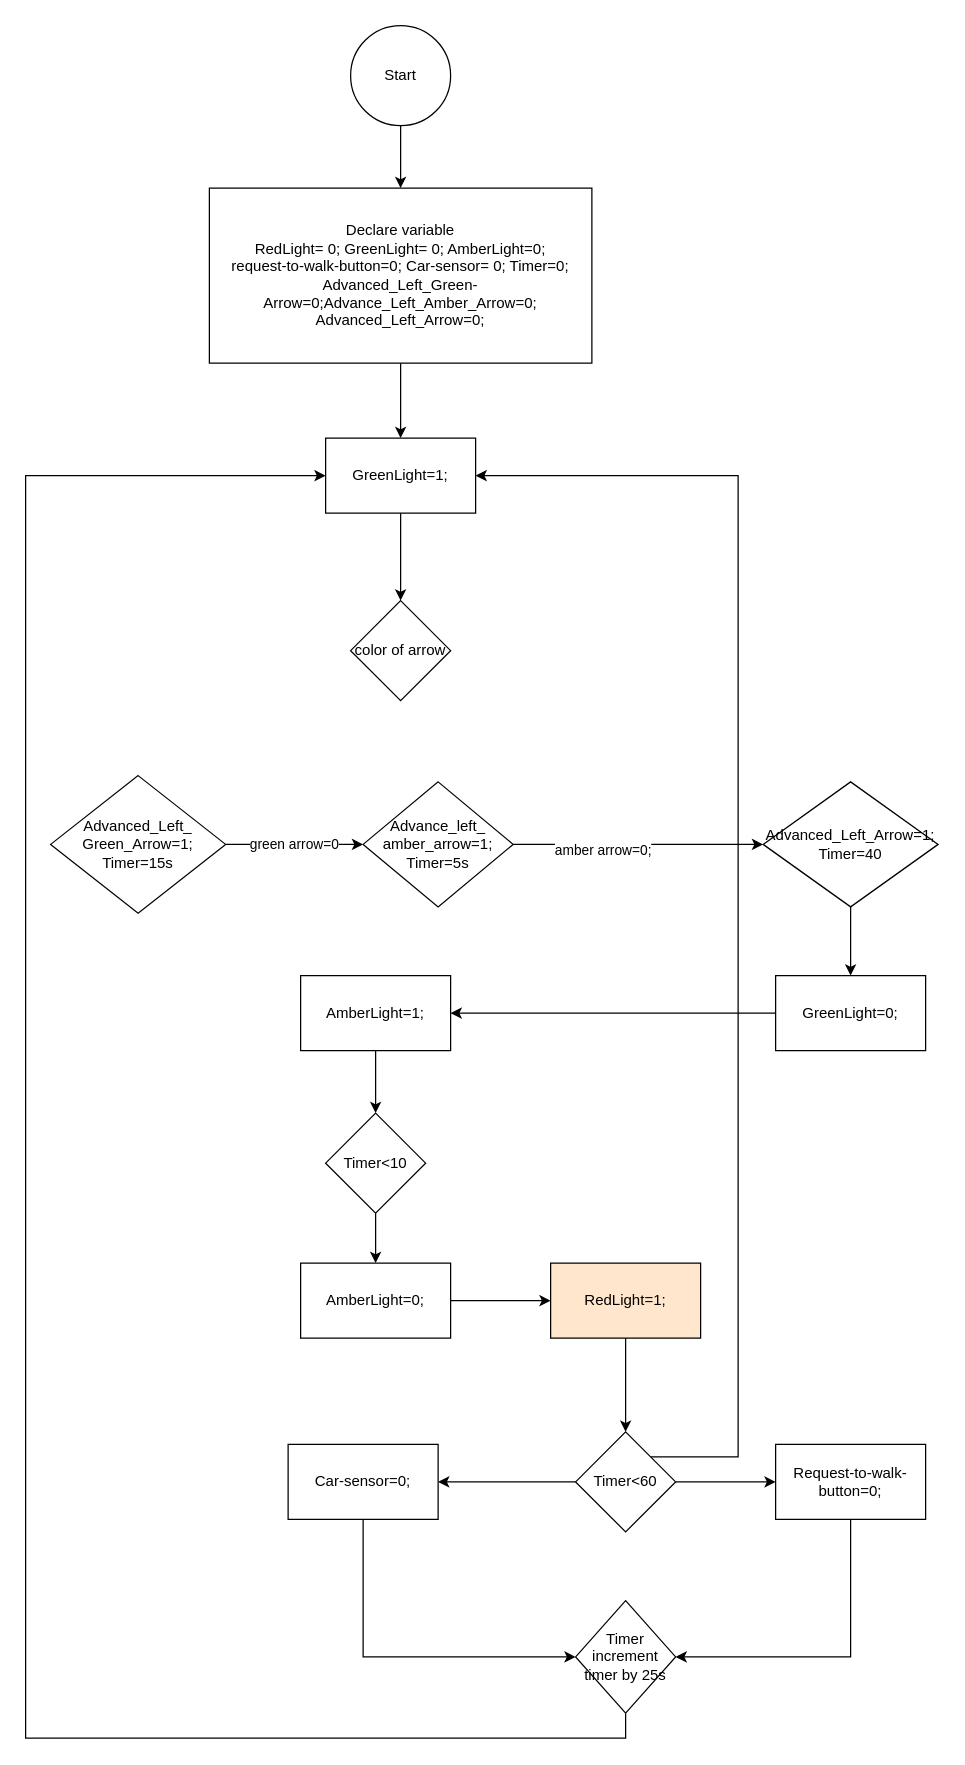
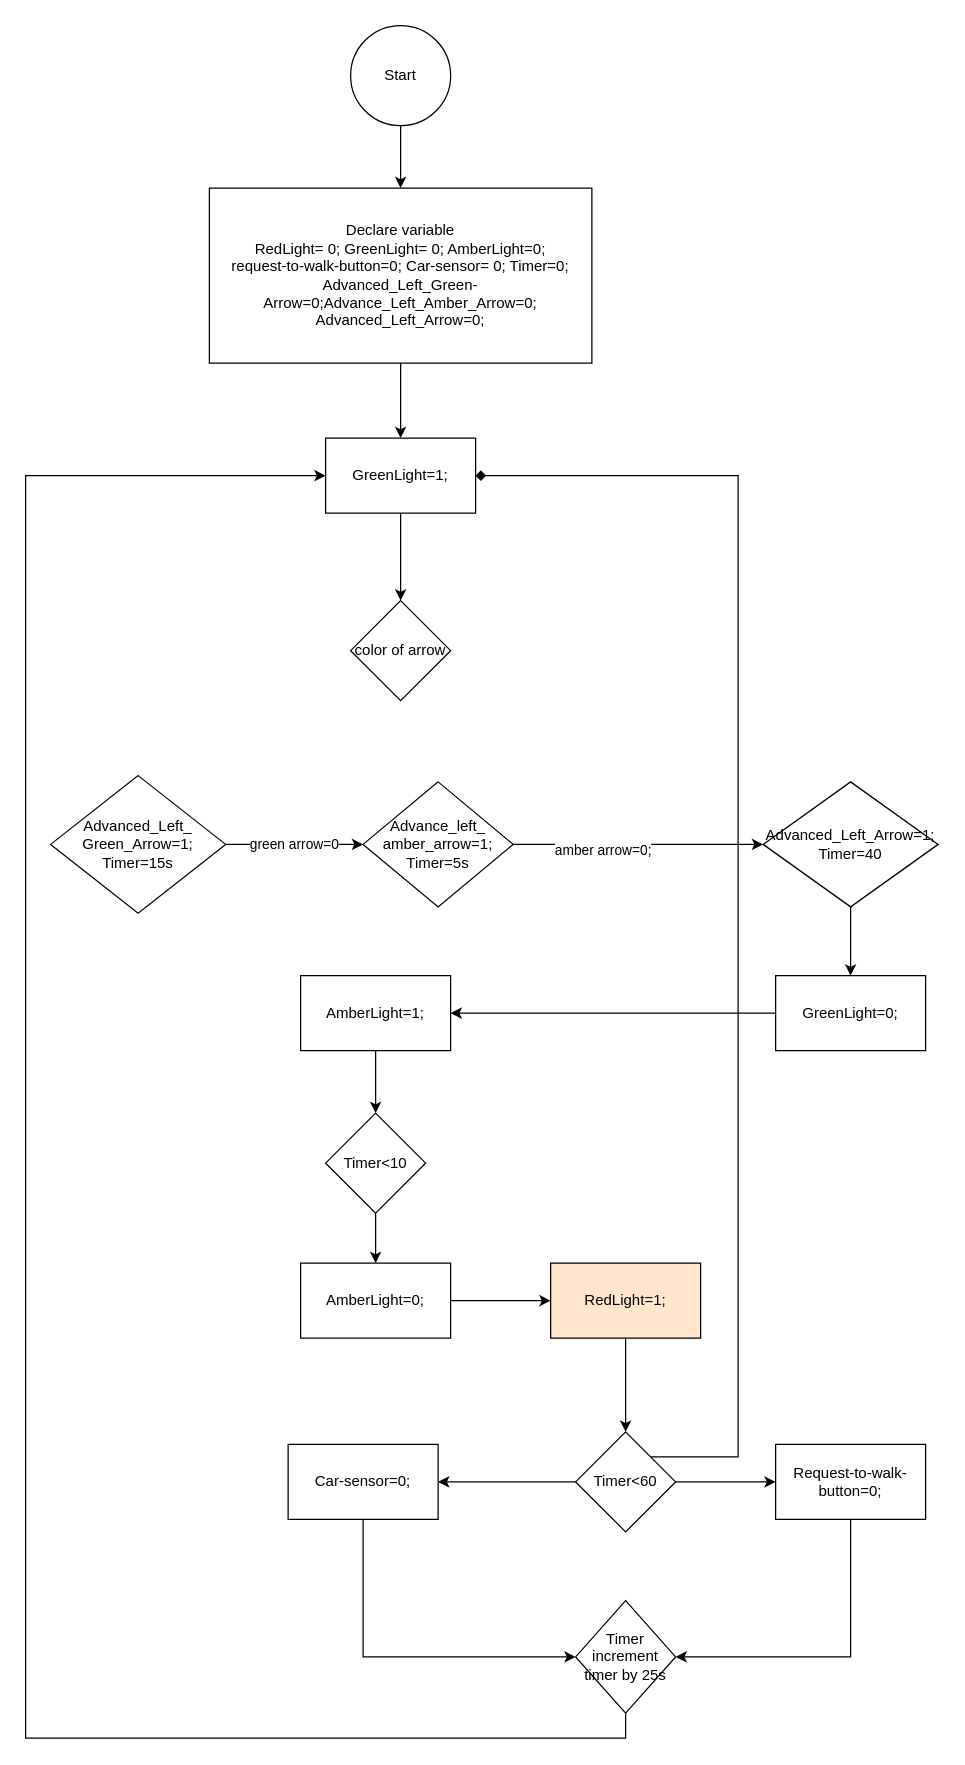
edge "Timer<60" -> "GreenLight=1;": arrowhead classic -> diamond
